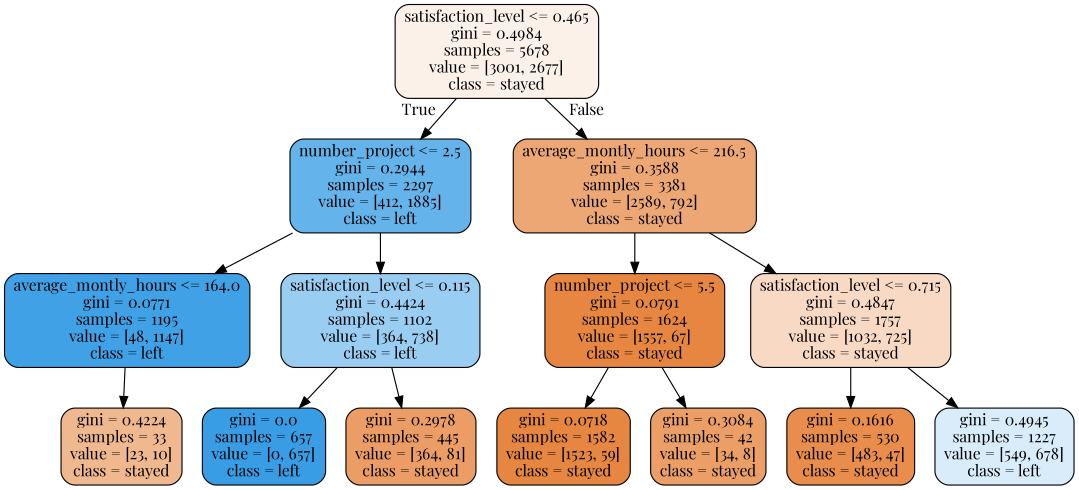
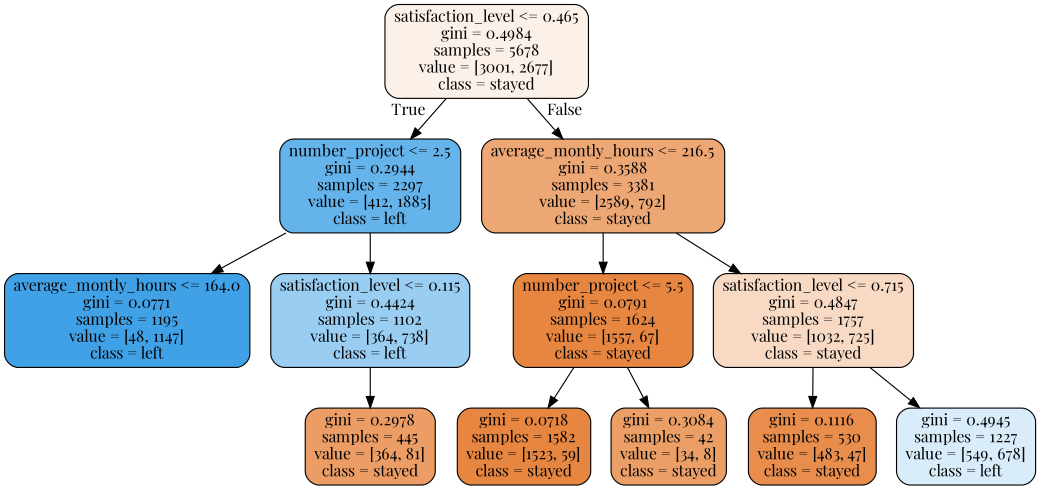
node "gini = 0.4224 samples = 33 value = [23, 10] class = stayed": removed
node "gini = 0.0 samples = 657 value = [0, 657] class = left": removed
node "gini = 0.1616 samples = 530 value = [483, 47] class = stayed": label "gini = 0.1616 samples = 530 value = [483, 47] class = stayed" -> "gini = 0.1116 samples = 530 value = [483, 47] class = stayed"
